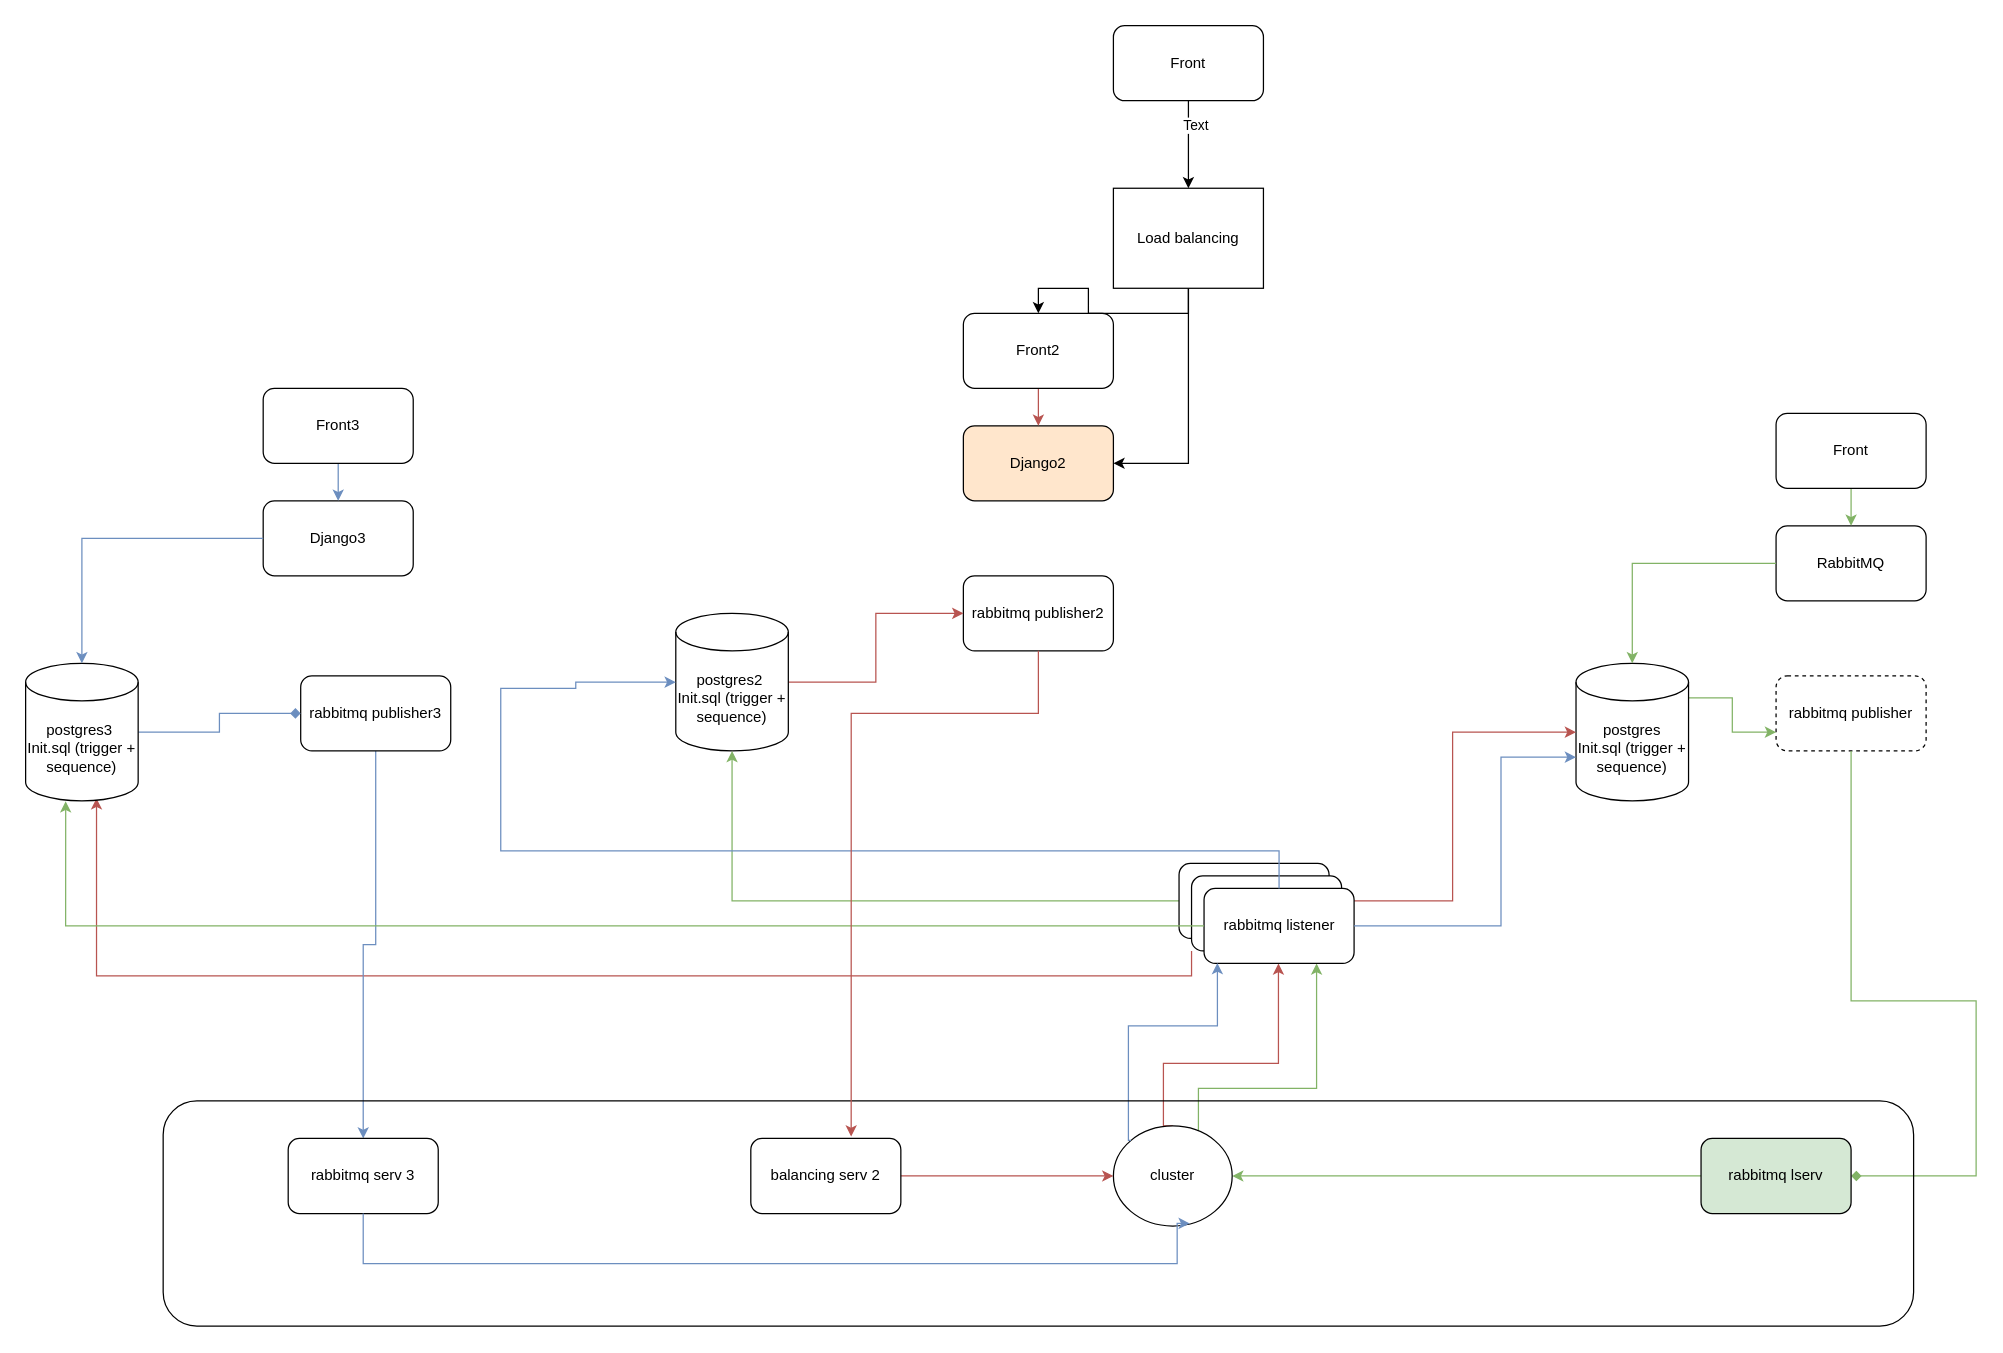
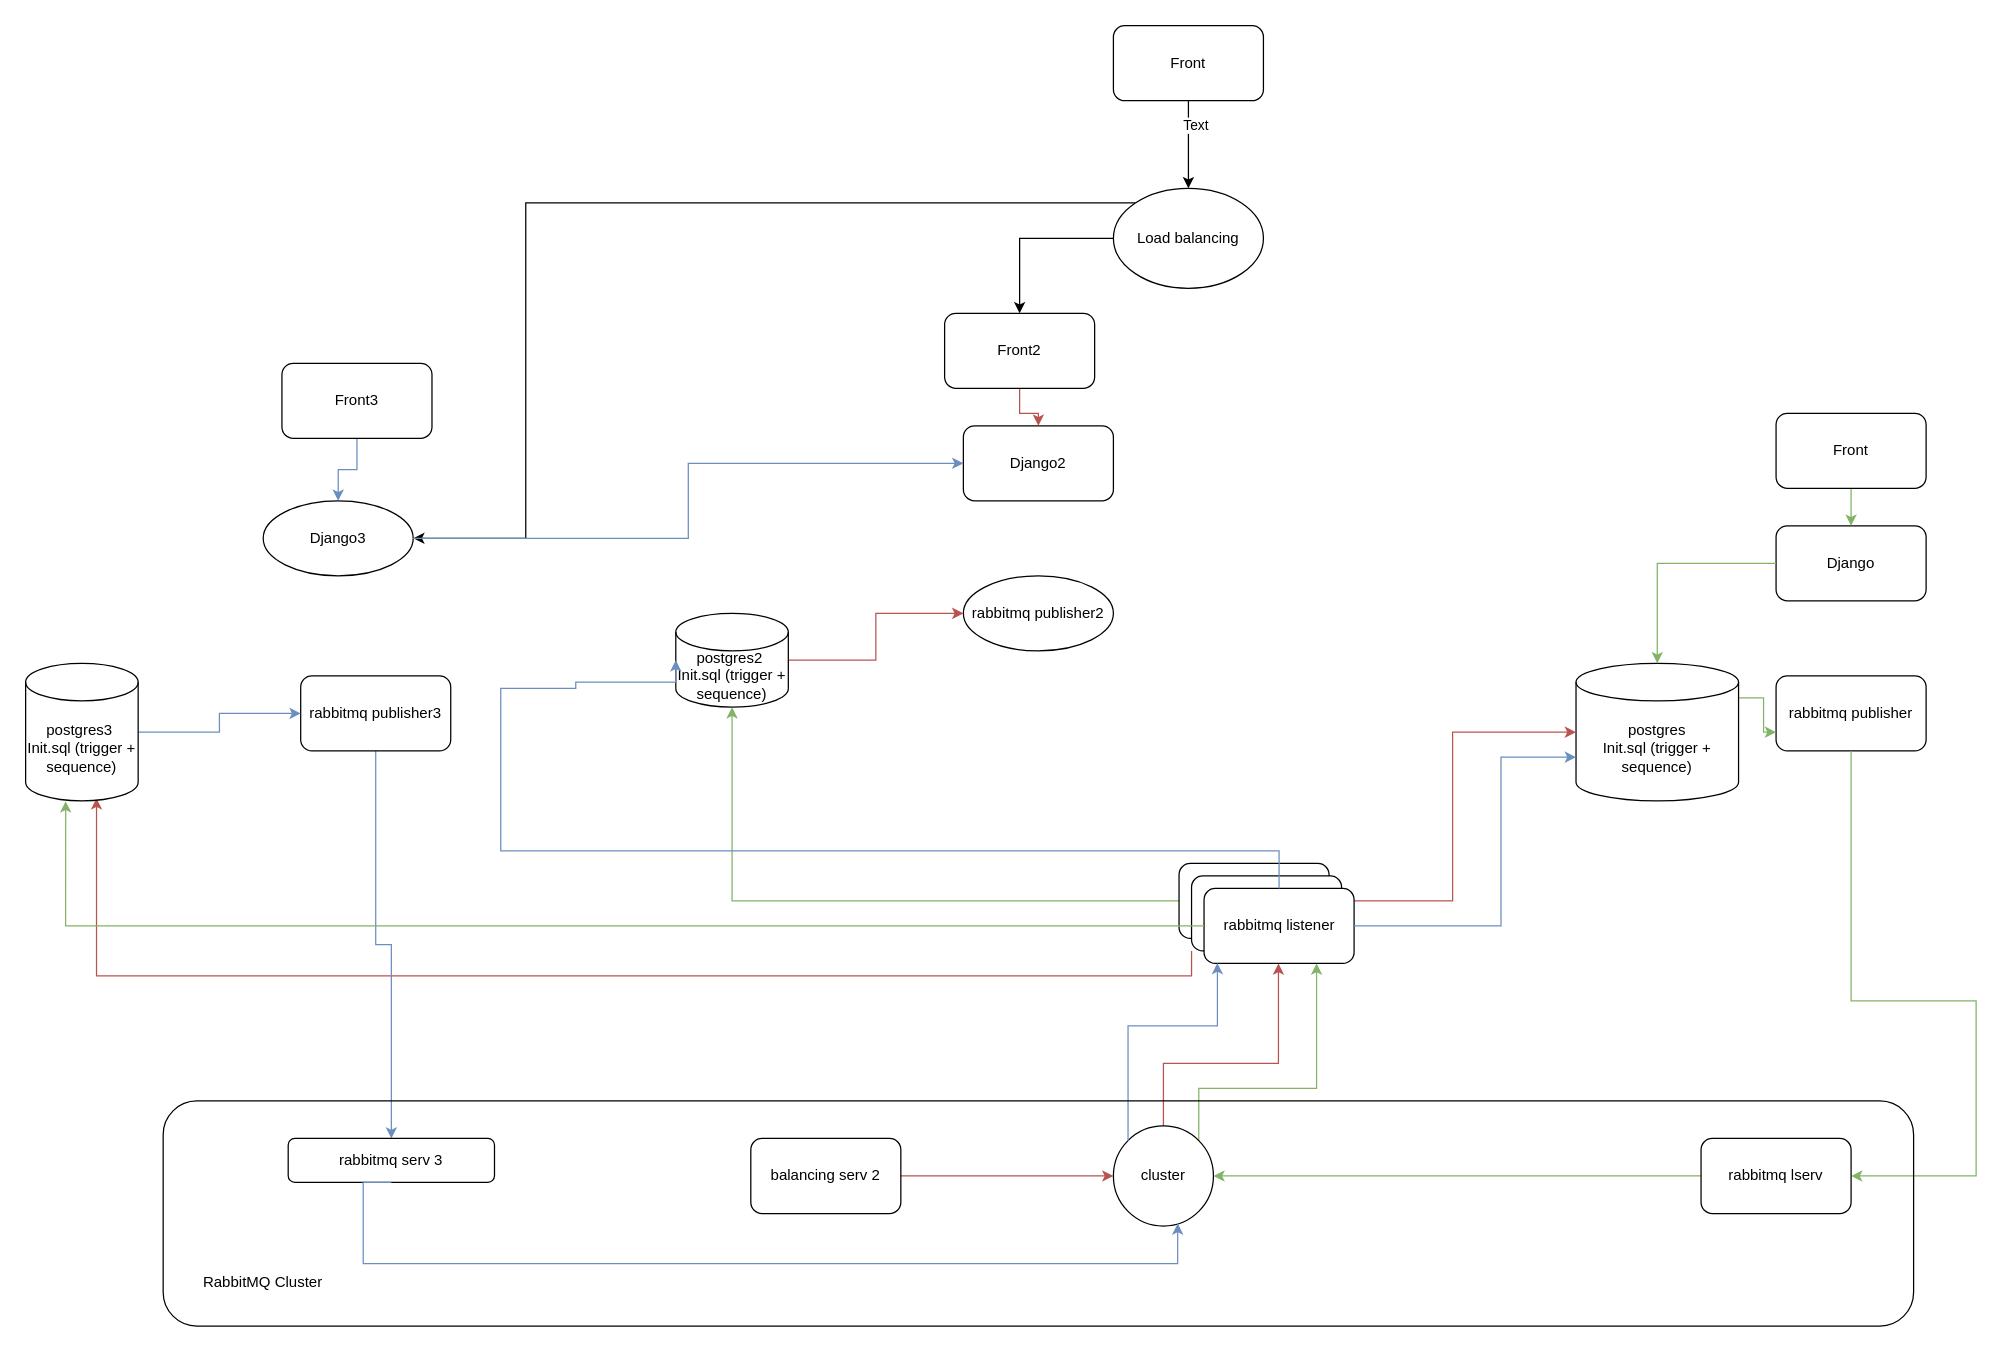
edge "Load balancing" -> "Django3": added
node "Load balancing": shape rectangle -> ellipse
node "Front2": moved (1038, 351) -> (1019, 351)
edge "Load balancing" -> "Django2": removed
node "Front3": moved (338, 426) -> (357, 401)
node "Django2": fillcolor #ffe6cc -> #ffffff
edge "Django3" -> "postgres3 Init.sql (trigger + sequence)": now "Django3" -> "Django2"
node "Django3": shape rounded rectangle -> ellipse
node "RabbitMQ": label "RabbitMQ" -> "Django"
node "rabbitmq publisher2": shape rounded rectangle -> ellipse
node "postgres2 Init.sql (trigger + sequence)": size 113x138 -> 113x94
edge "postgres3 Init.sql (trigger + sequence)" -> "rabbitmq publisher3": arrowhead diamond -> classic
node "rabbitmq publisher": style dashed -> solid
node "postgres Init.sql (trigger + sequence)": size 113x138 -> 163x138
edge "rabbitmq publisher2" -> "balancing serv 2": removed
node "rabbitmq serv 3": size 150x75 -> 206x44
node "cluster": size 119x100 -> 100x100
node "rabbitmq lserv": fillcolor #d5e8d4 -> #ffffff
edge "rabbitmq publisher" -> "rabbitmq lserv": arrowhead diamond -> classic
node "RabbitMQ Cluster": added
